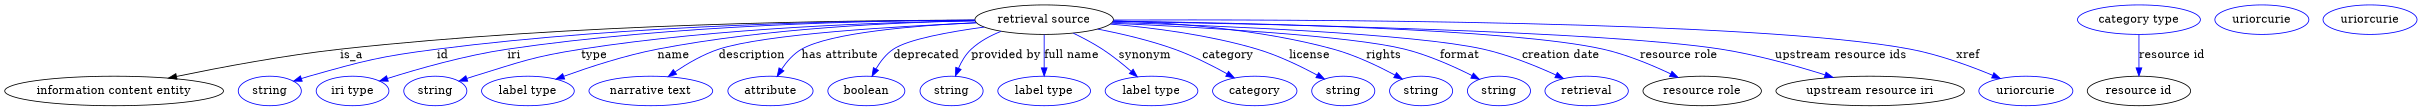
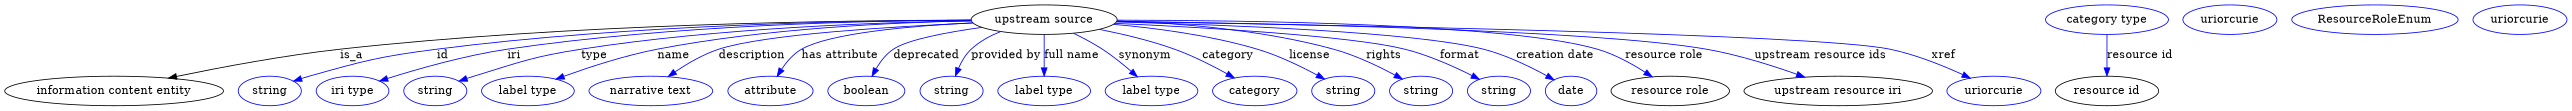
node "retrieval source": label "retrieval source" -> "upstream source"
node "ResourceRoleEnum": added
node "retrieval": label "retrieval" -> "date"
